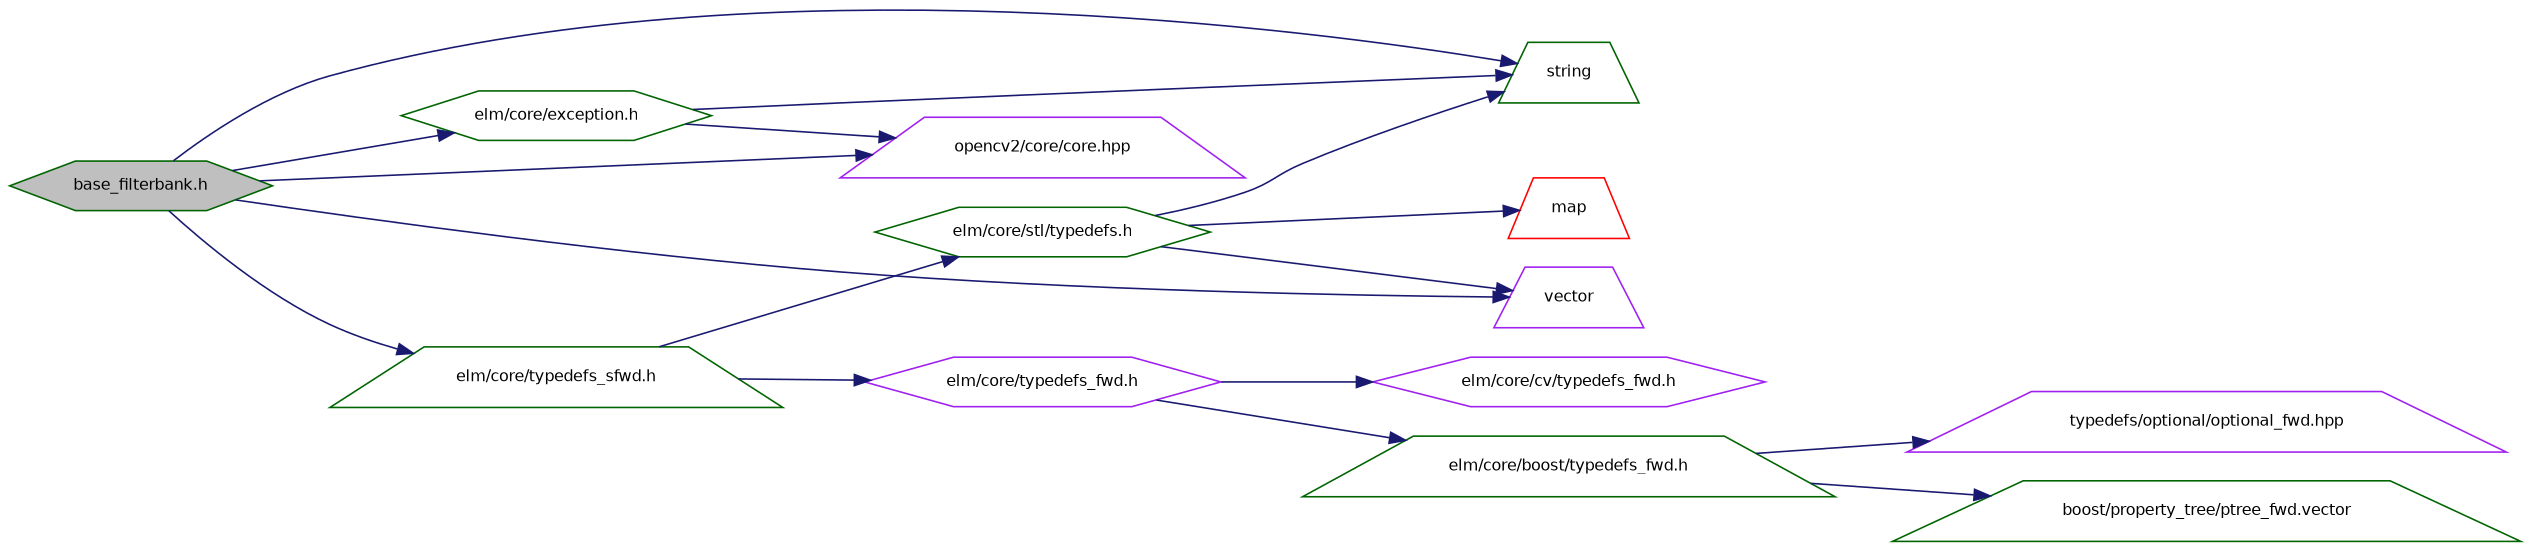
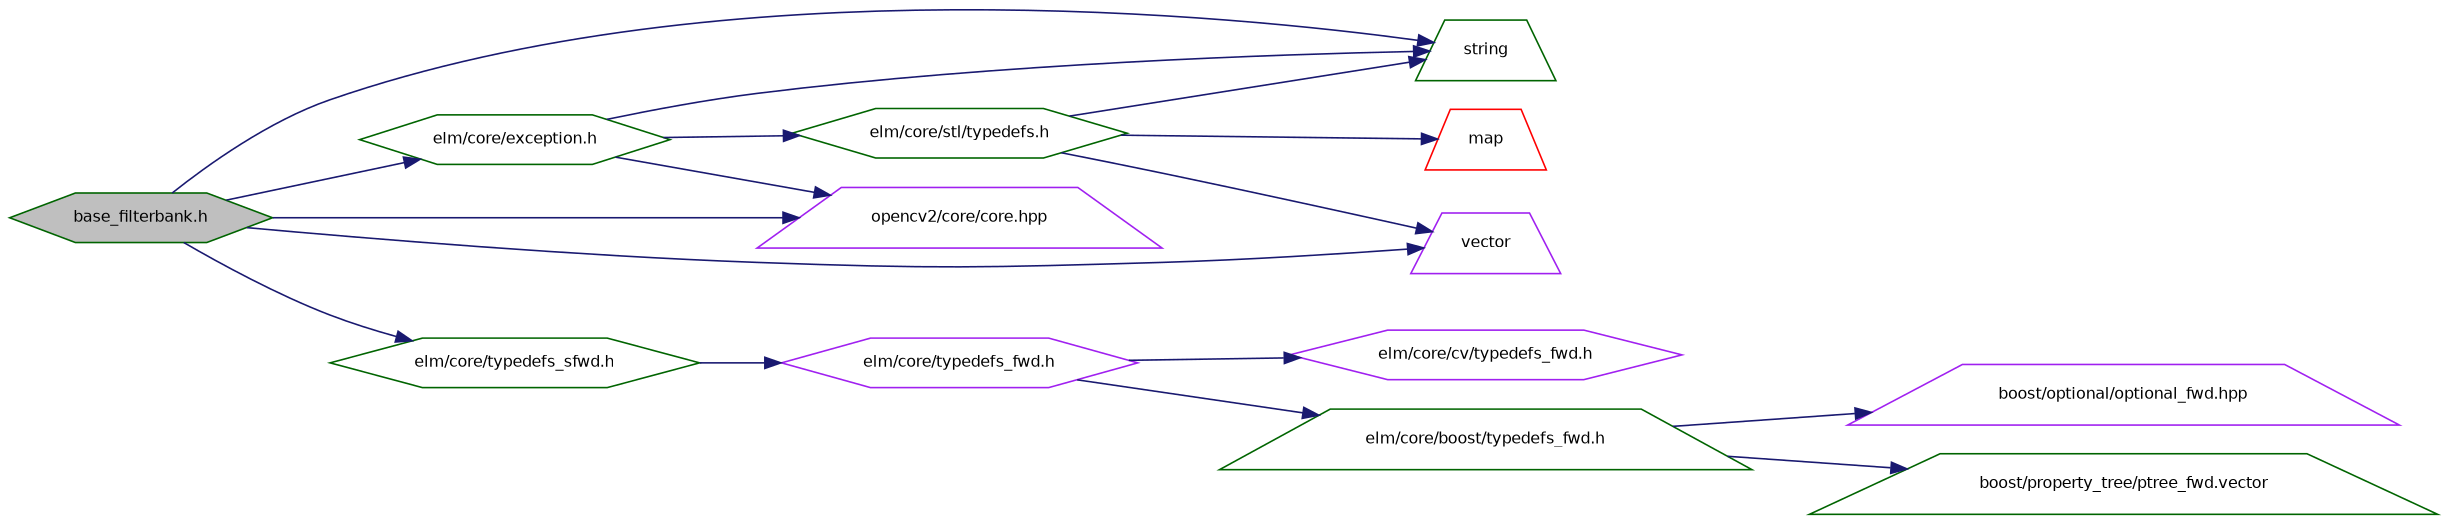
edge "elm/core/typedefs_sfwd.h" -> "elm/core/stl/typedefs.h": now "elm/core/exception.h" -> "elm/core/stl/typedefs.h"
node "elm/core/typedefs_sfwd.h": shape trapezium -> hexagon
node "typedefs/optional/optional_fwd.hpp": label "typedefs/optional/optional_fwd.hpp" -> "boost/optional/optional_fwd.hpp"
